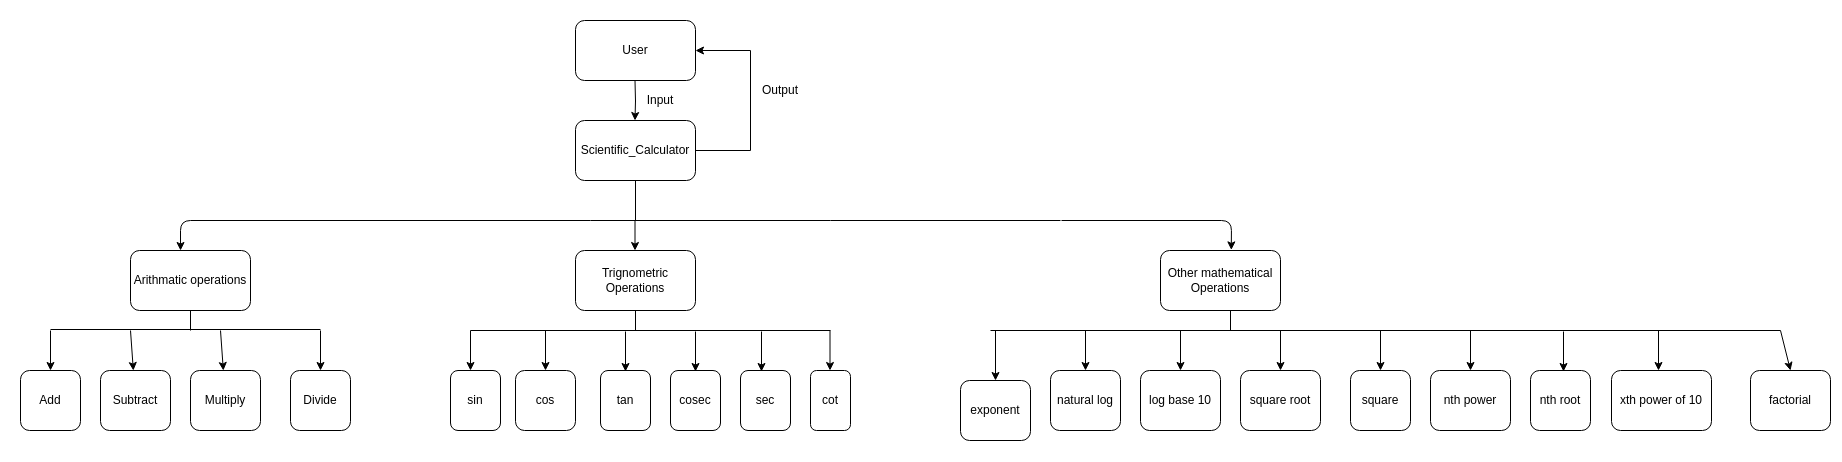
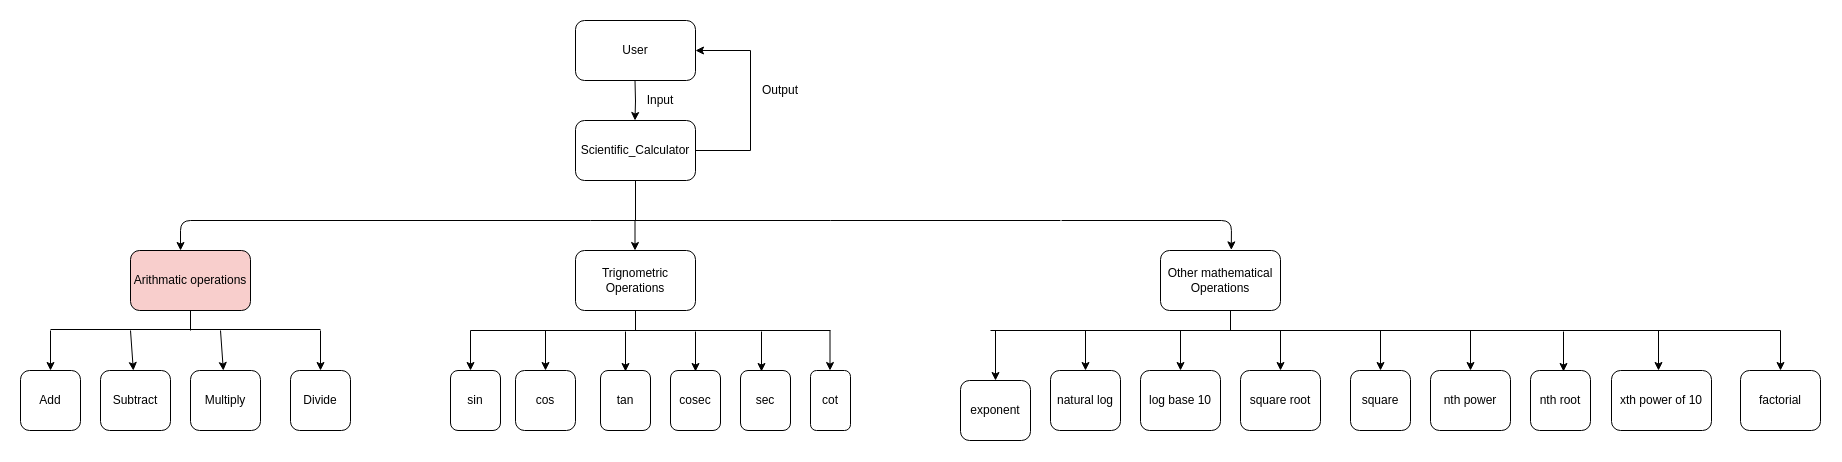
node "Arithmatic operations": fillcolor #ffffff -> #f8cecc
node "factorial": moved (1791, 401) -> (1781, 401)
